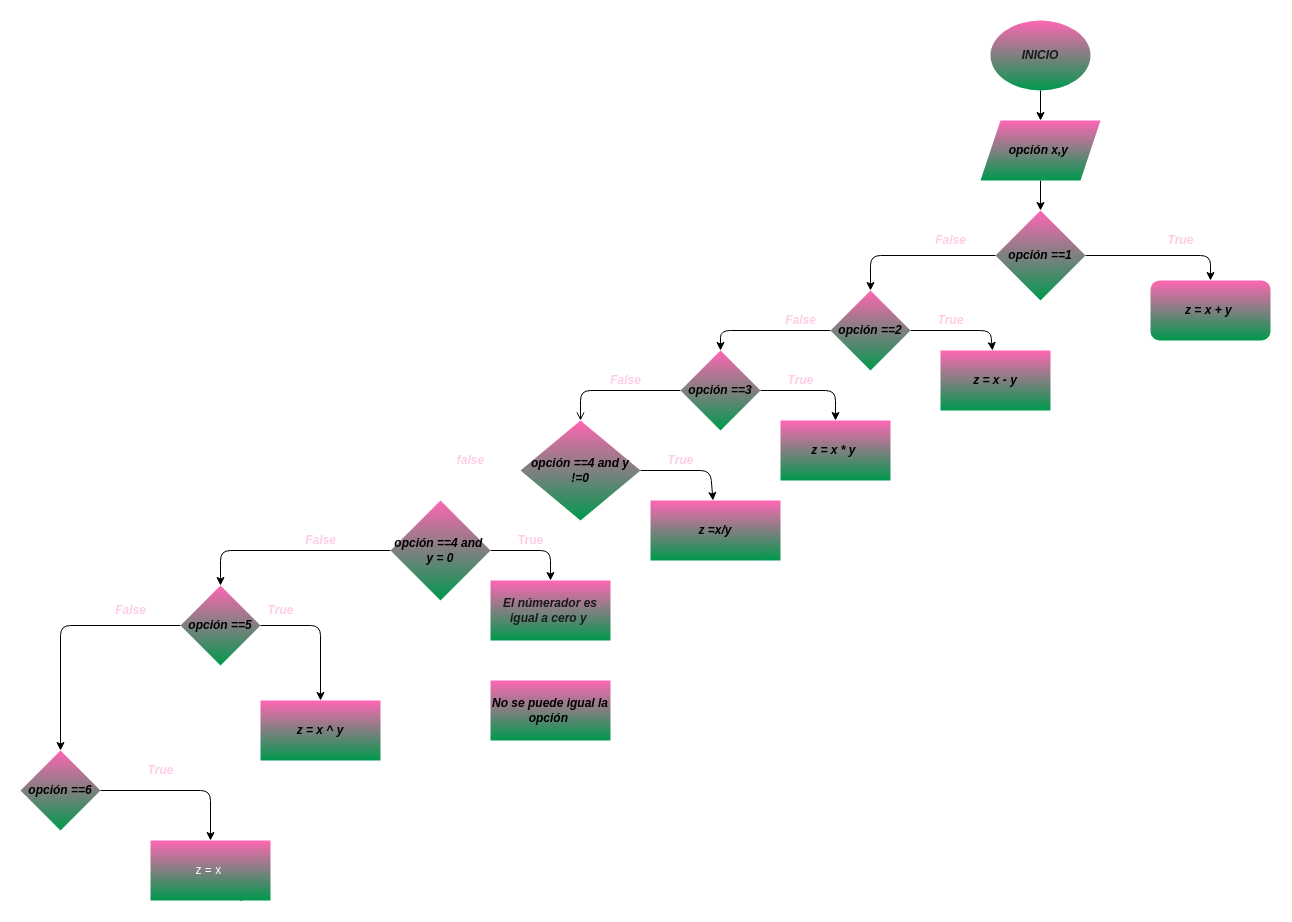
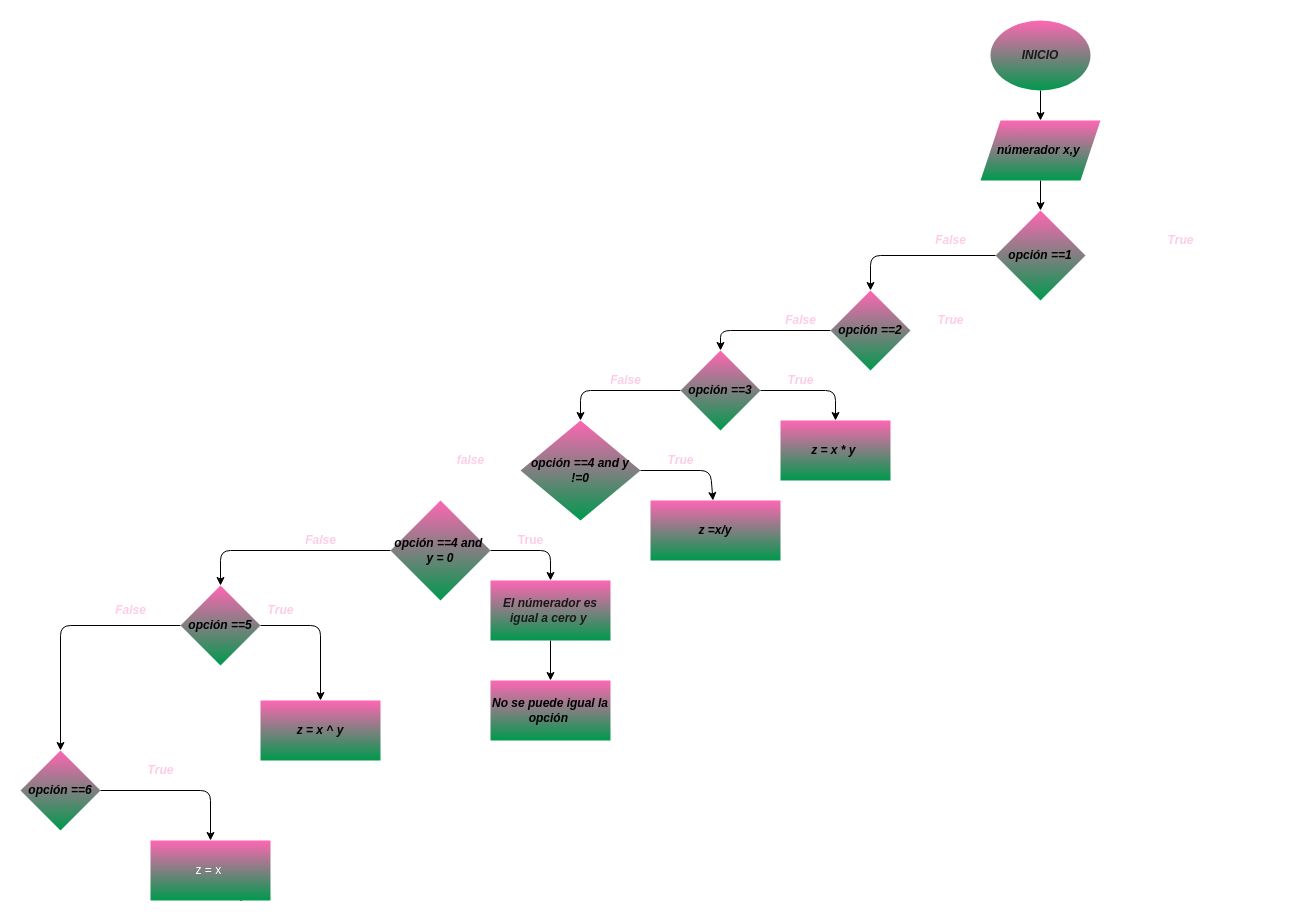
node "opción x,y": label "opción x,y" -> "númerador x,y"
edge "opción ==1" -> "z = x + y": removed
node "z = x + y": removed
edge "opción ==2" -> "z = x - y": removed
node "z = x - y": removed
edge "opción ==3" -> "opción ==4 and y !=0": arrowhead open -> classic
edge "El númerador es igual a cero y" -> "No se puede igual la opción": added
